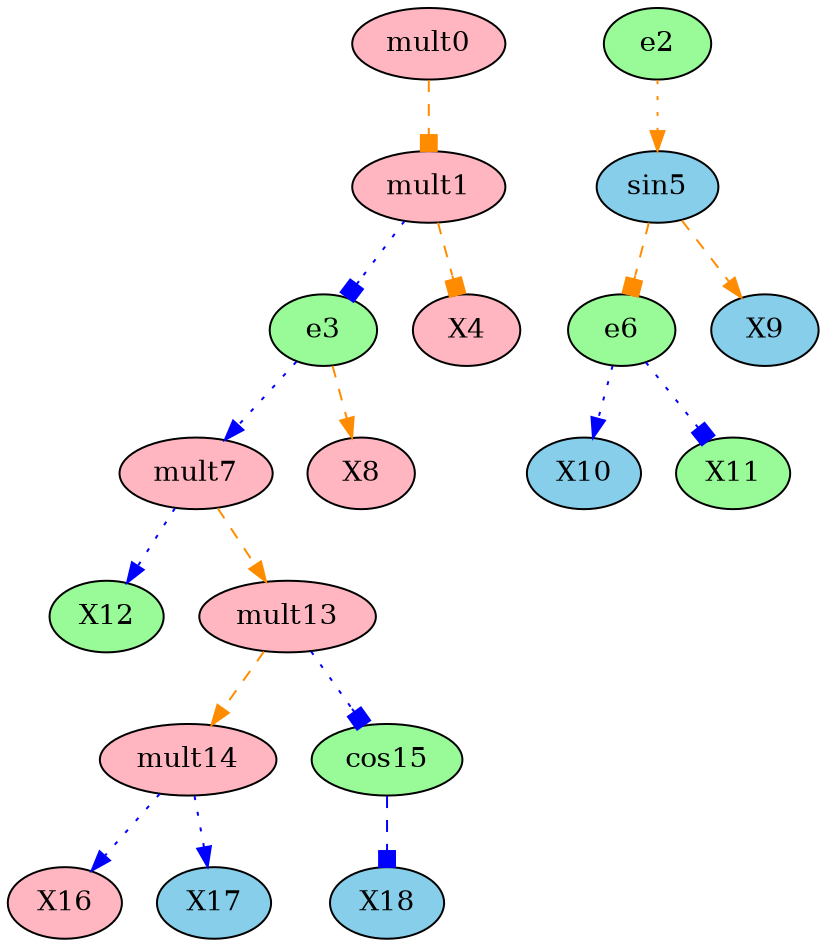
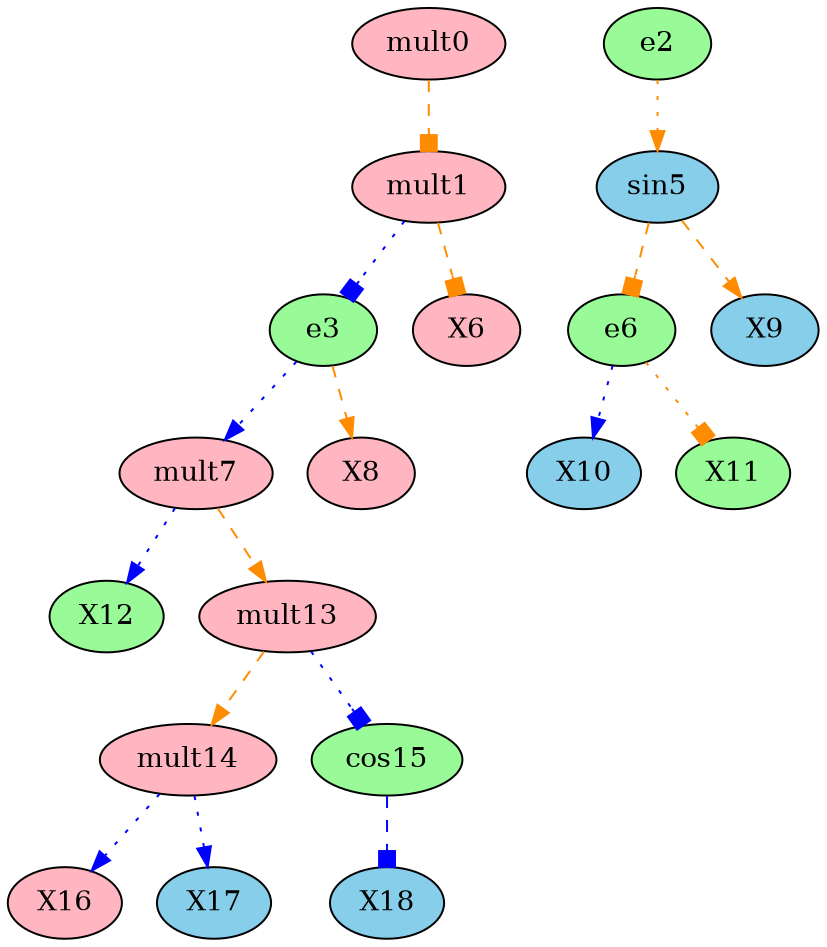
node "X4": label "X4" -> "X6"
edge "e6" -> "X11": color blue -> darkorange
